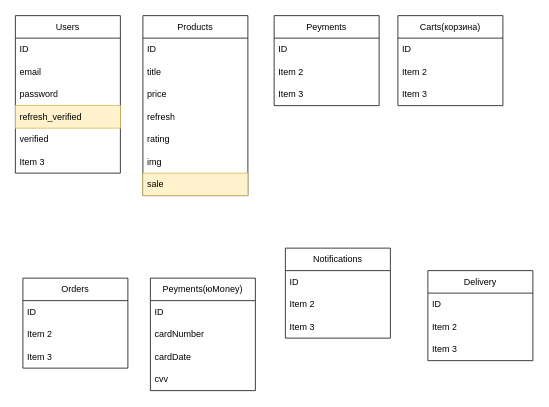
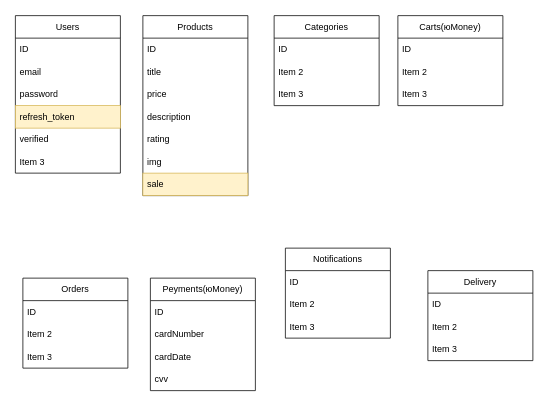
node "Peyments": label "Peyments" -> "Categories"
node "Carts(корзина)": label "Carts(корзина)" -> "Carts(юMoney)"
node "refresh_verified": label "refresh_verified" -> "refresh_token"
node "refresh": label "refresh" -> "description"
